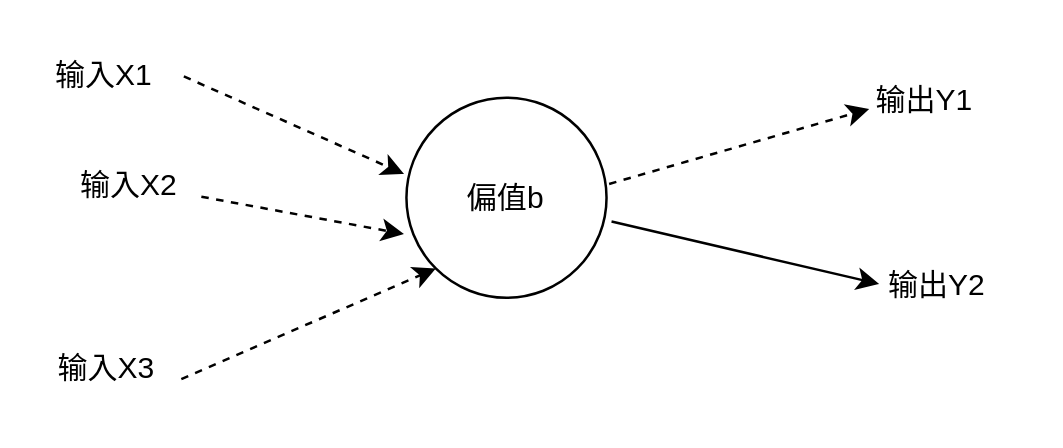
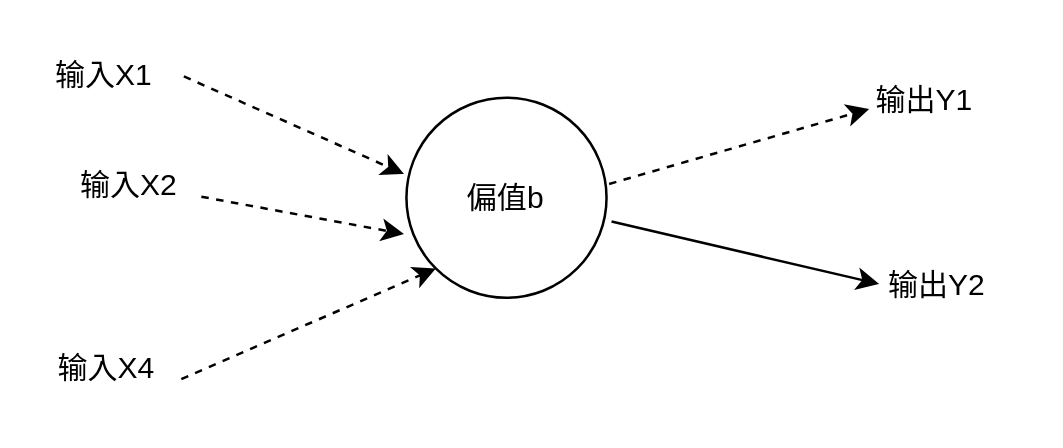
node "输入X3": label "输入X3" -> "输入X4"
